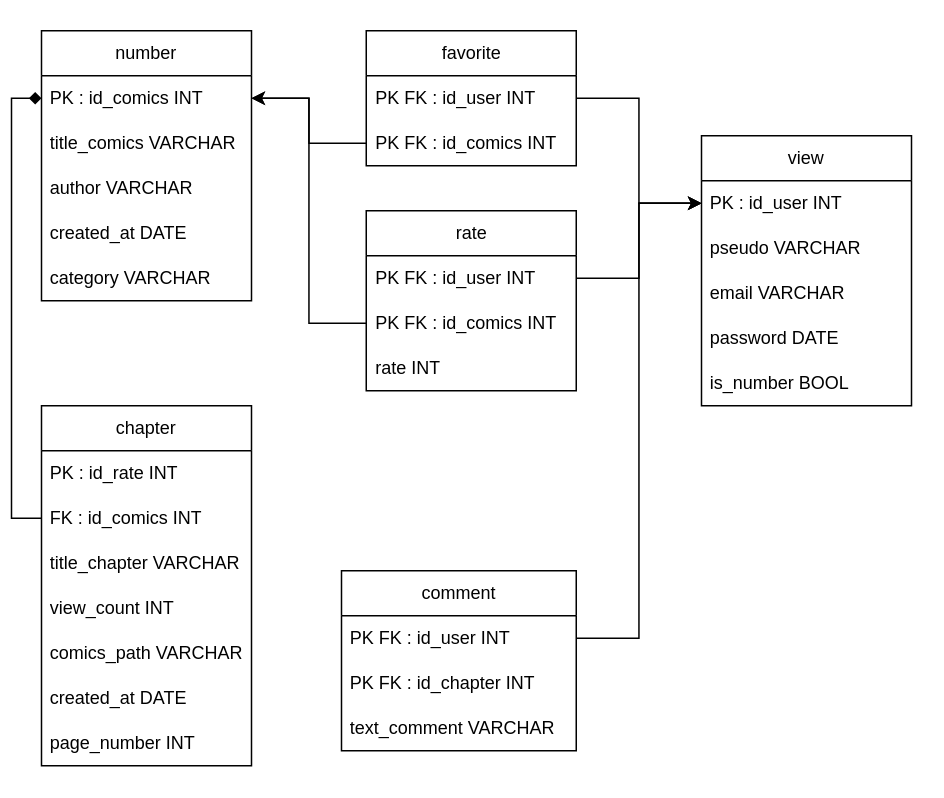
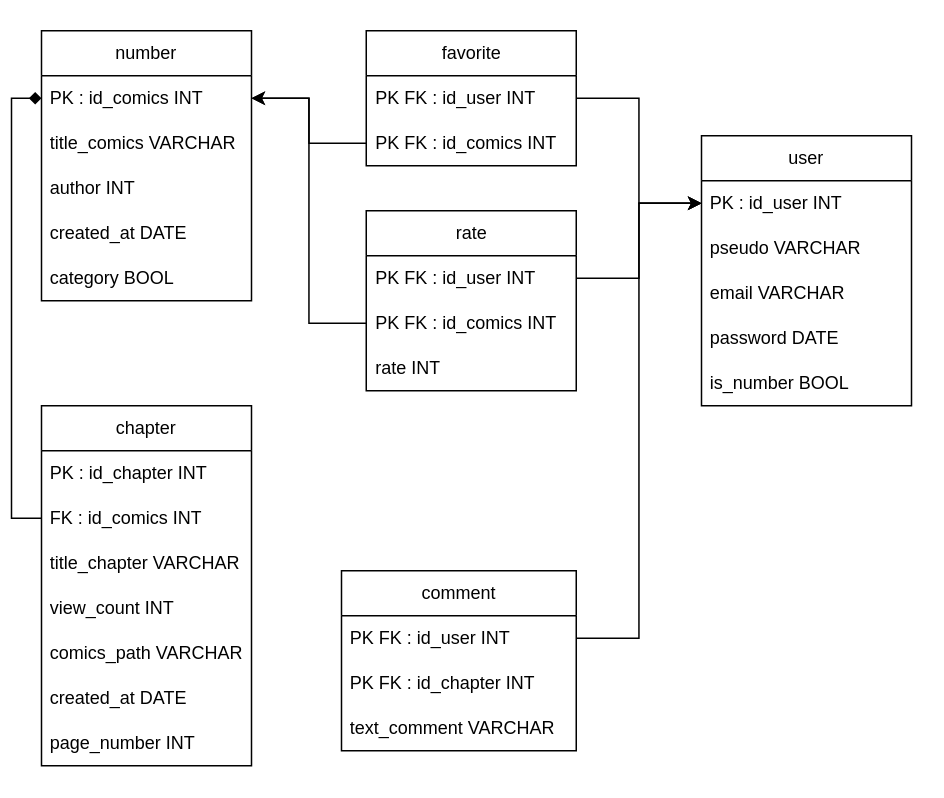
node "view": label "view" -> "user"
node "author VARCHAR": label "author VARCHAR" -> "author INT"
node "category VARCHAR": label "category VARCHAR" -> "category BOOL"
node "PK : id_rate INT": label "PK : id_rate INT" -> "PK : id_chapter INT"
